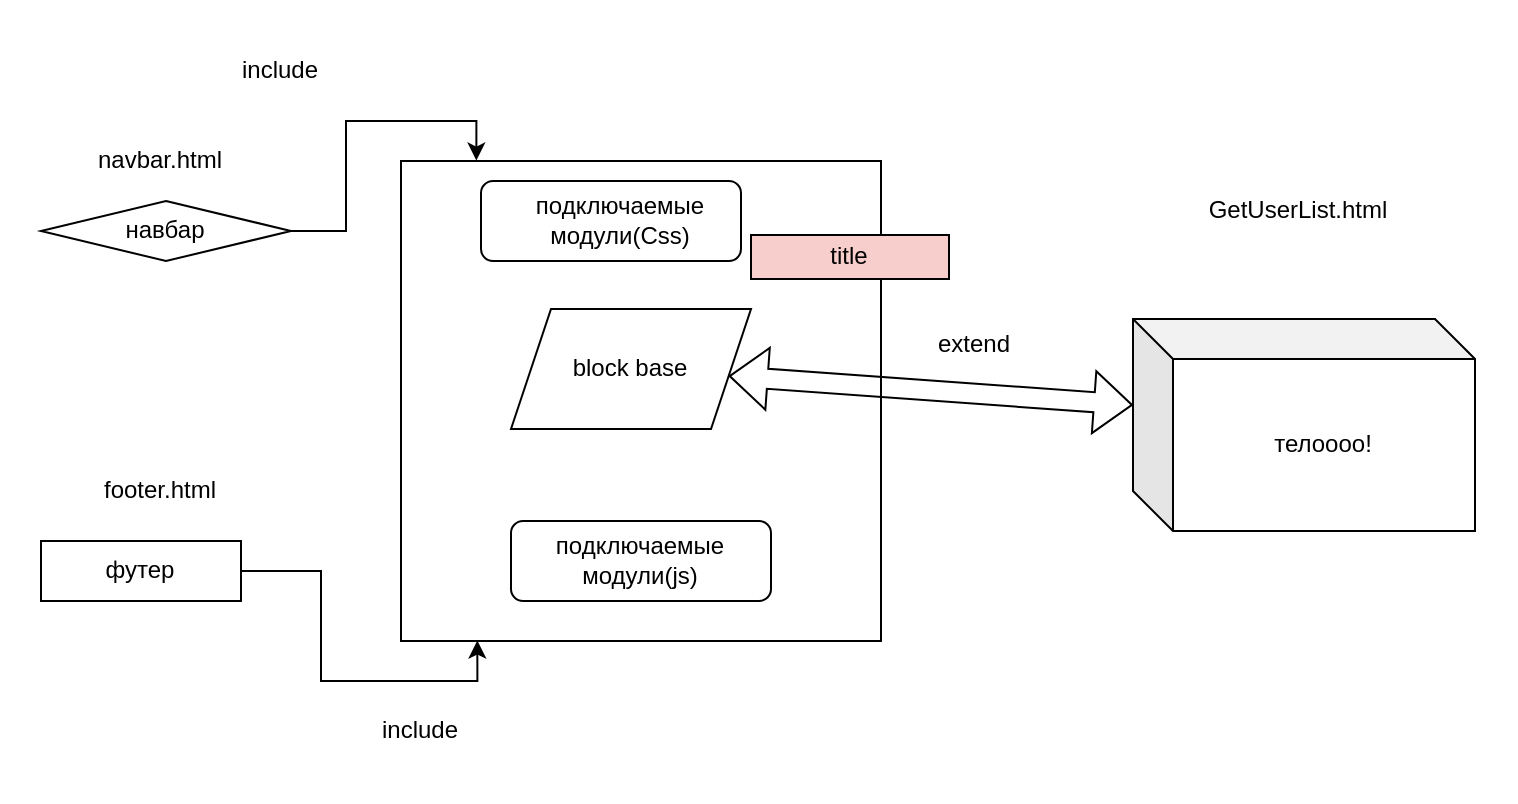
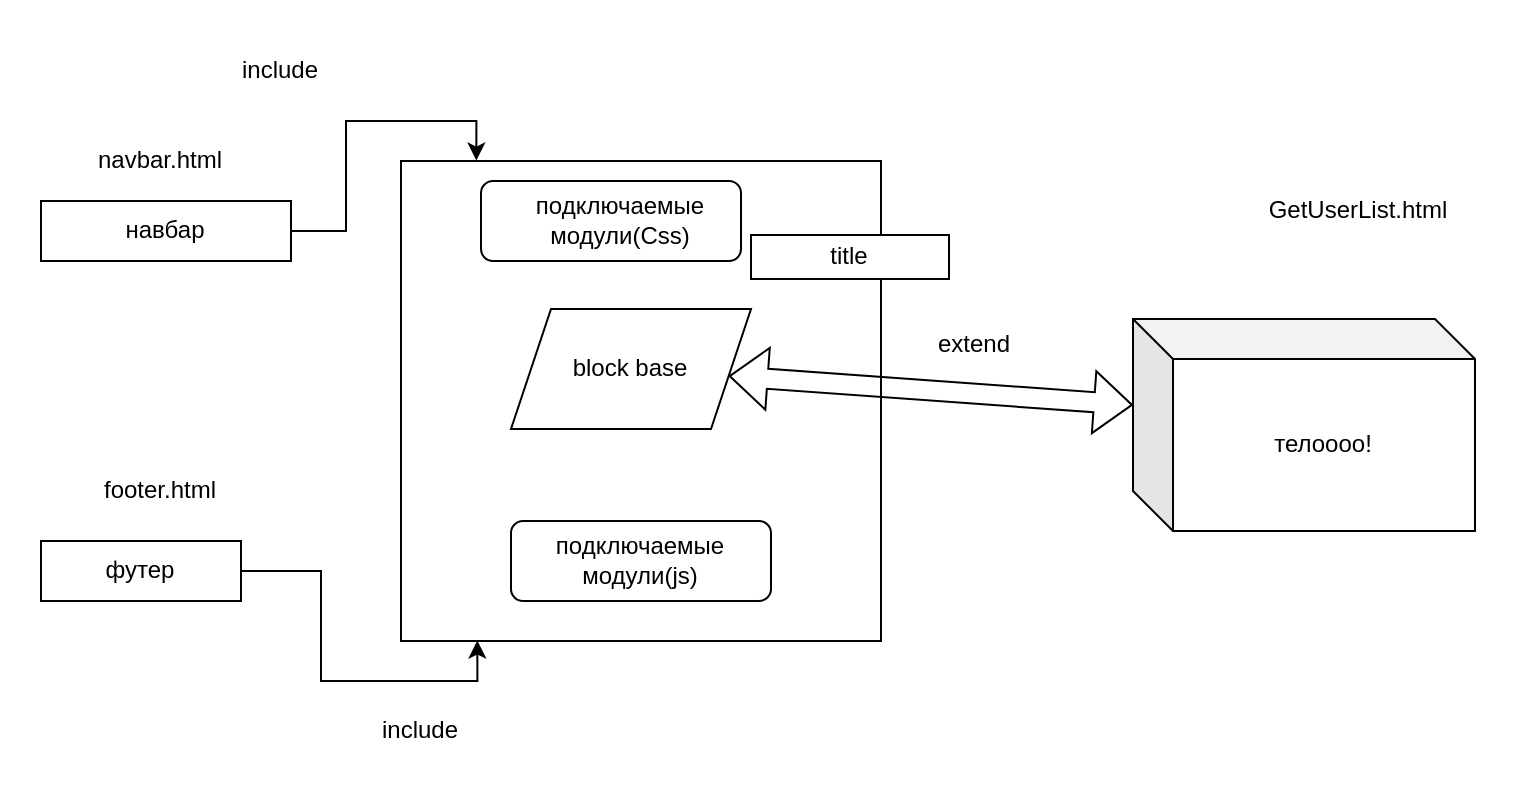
node "GetUserList.html": moved (1299, 211) -> (1359, 211)
node "навбар": shape diamond -> rectangle
node "title": fillcolor #f8cecc -> #ffffff
